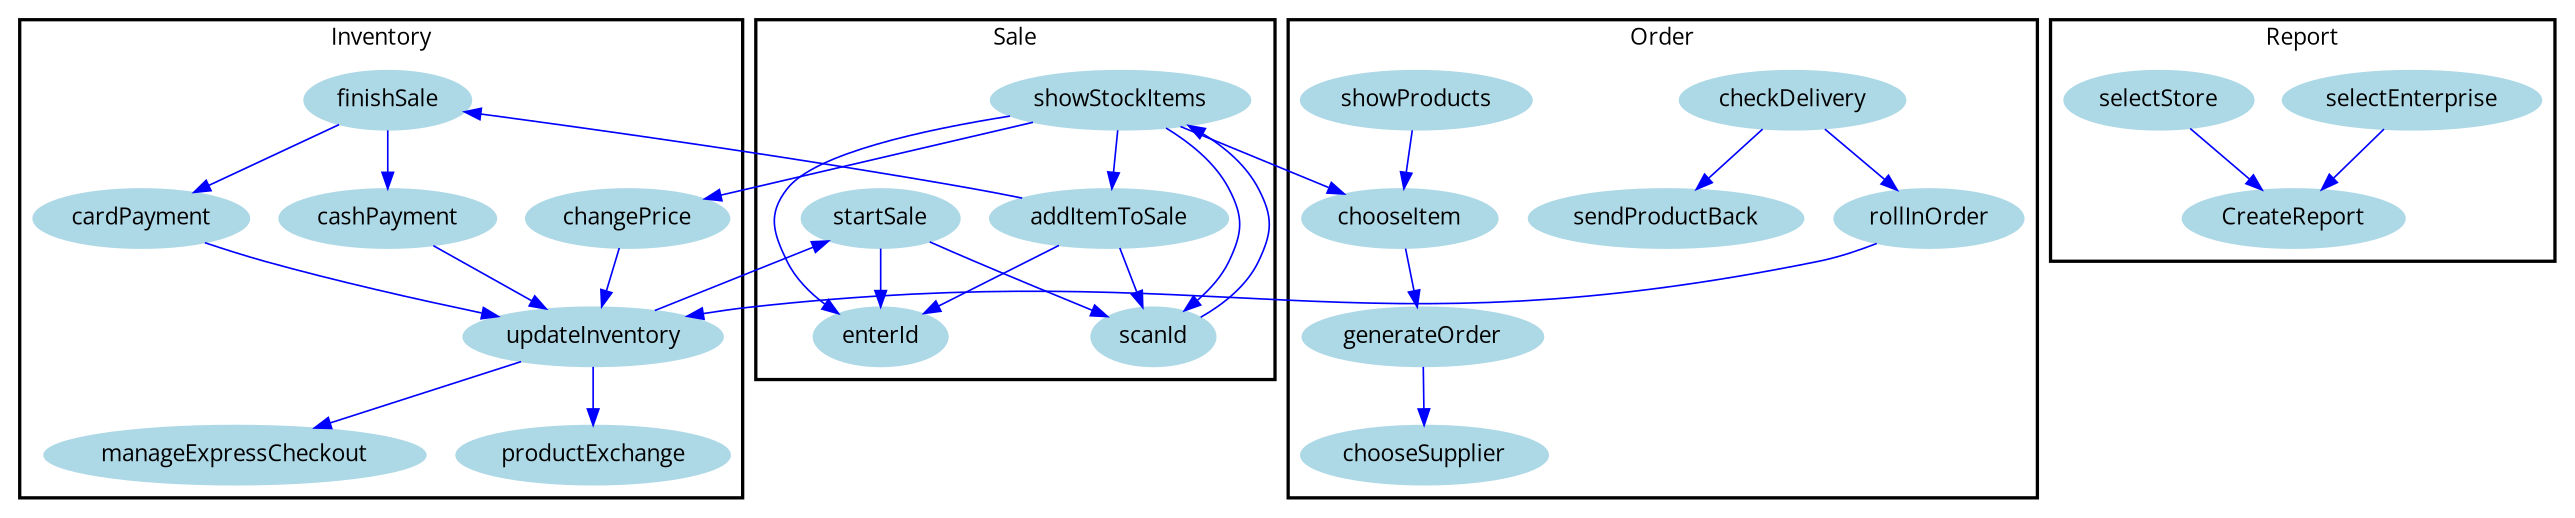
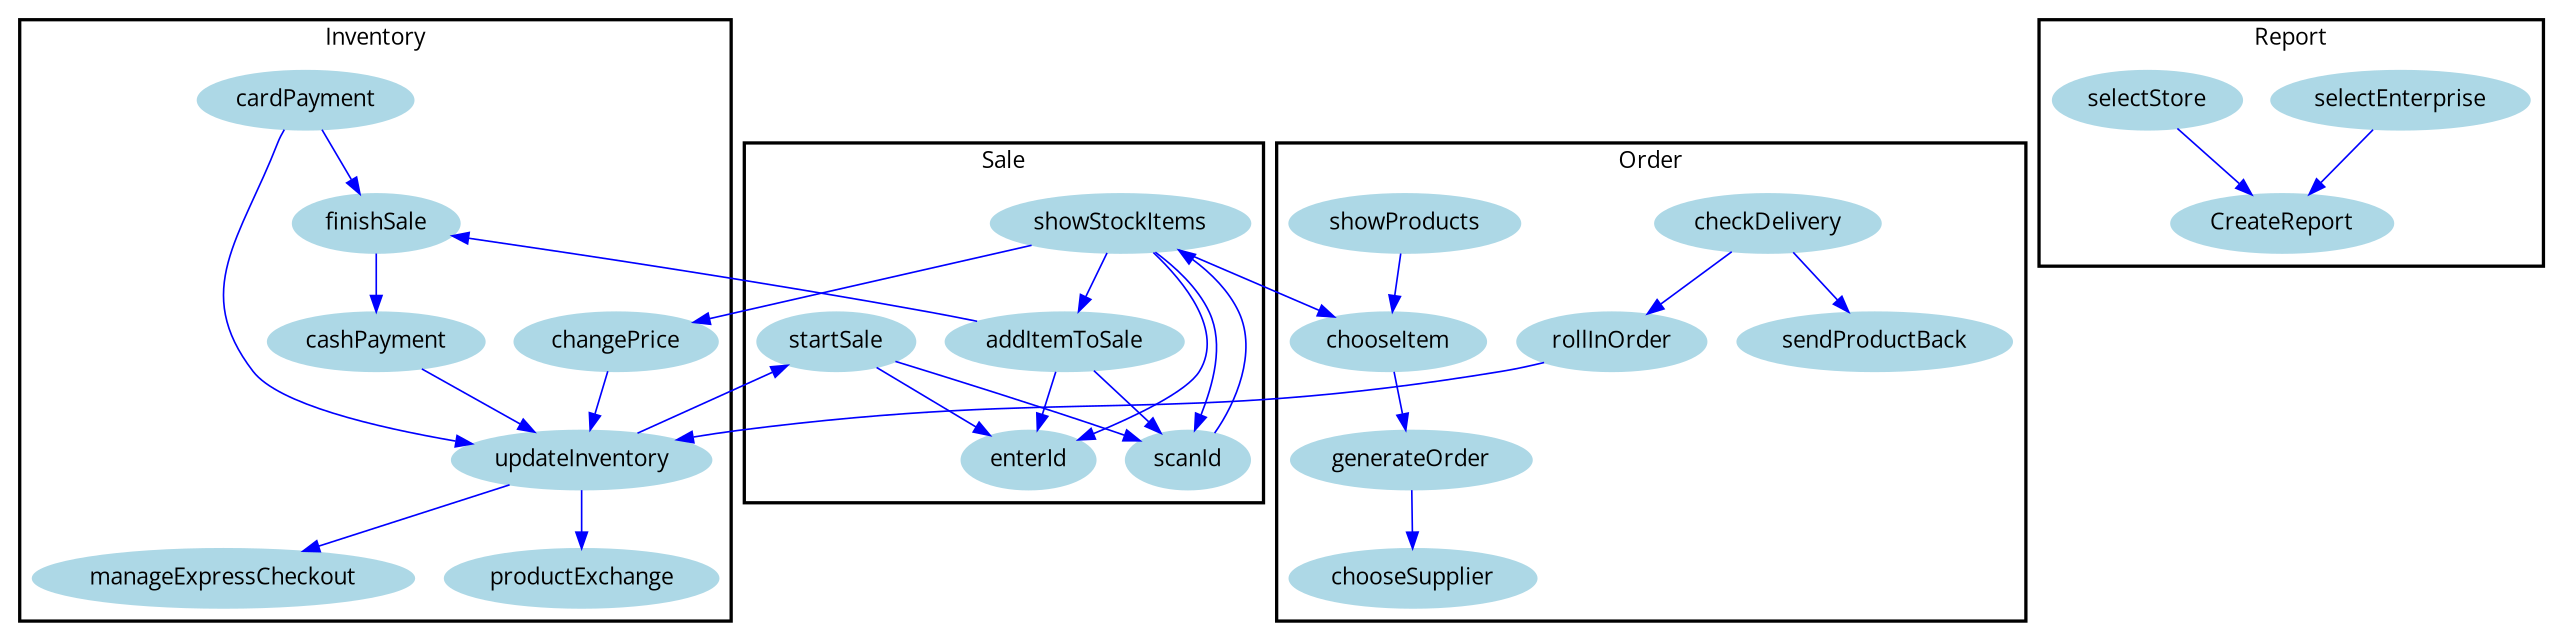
edge "finishSale" -> "cardPayment": reversed
